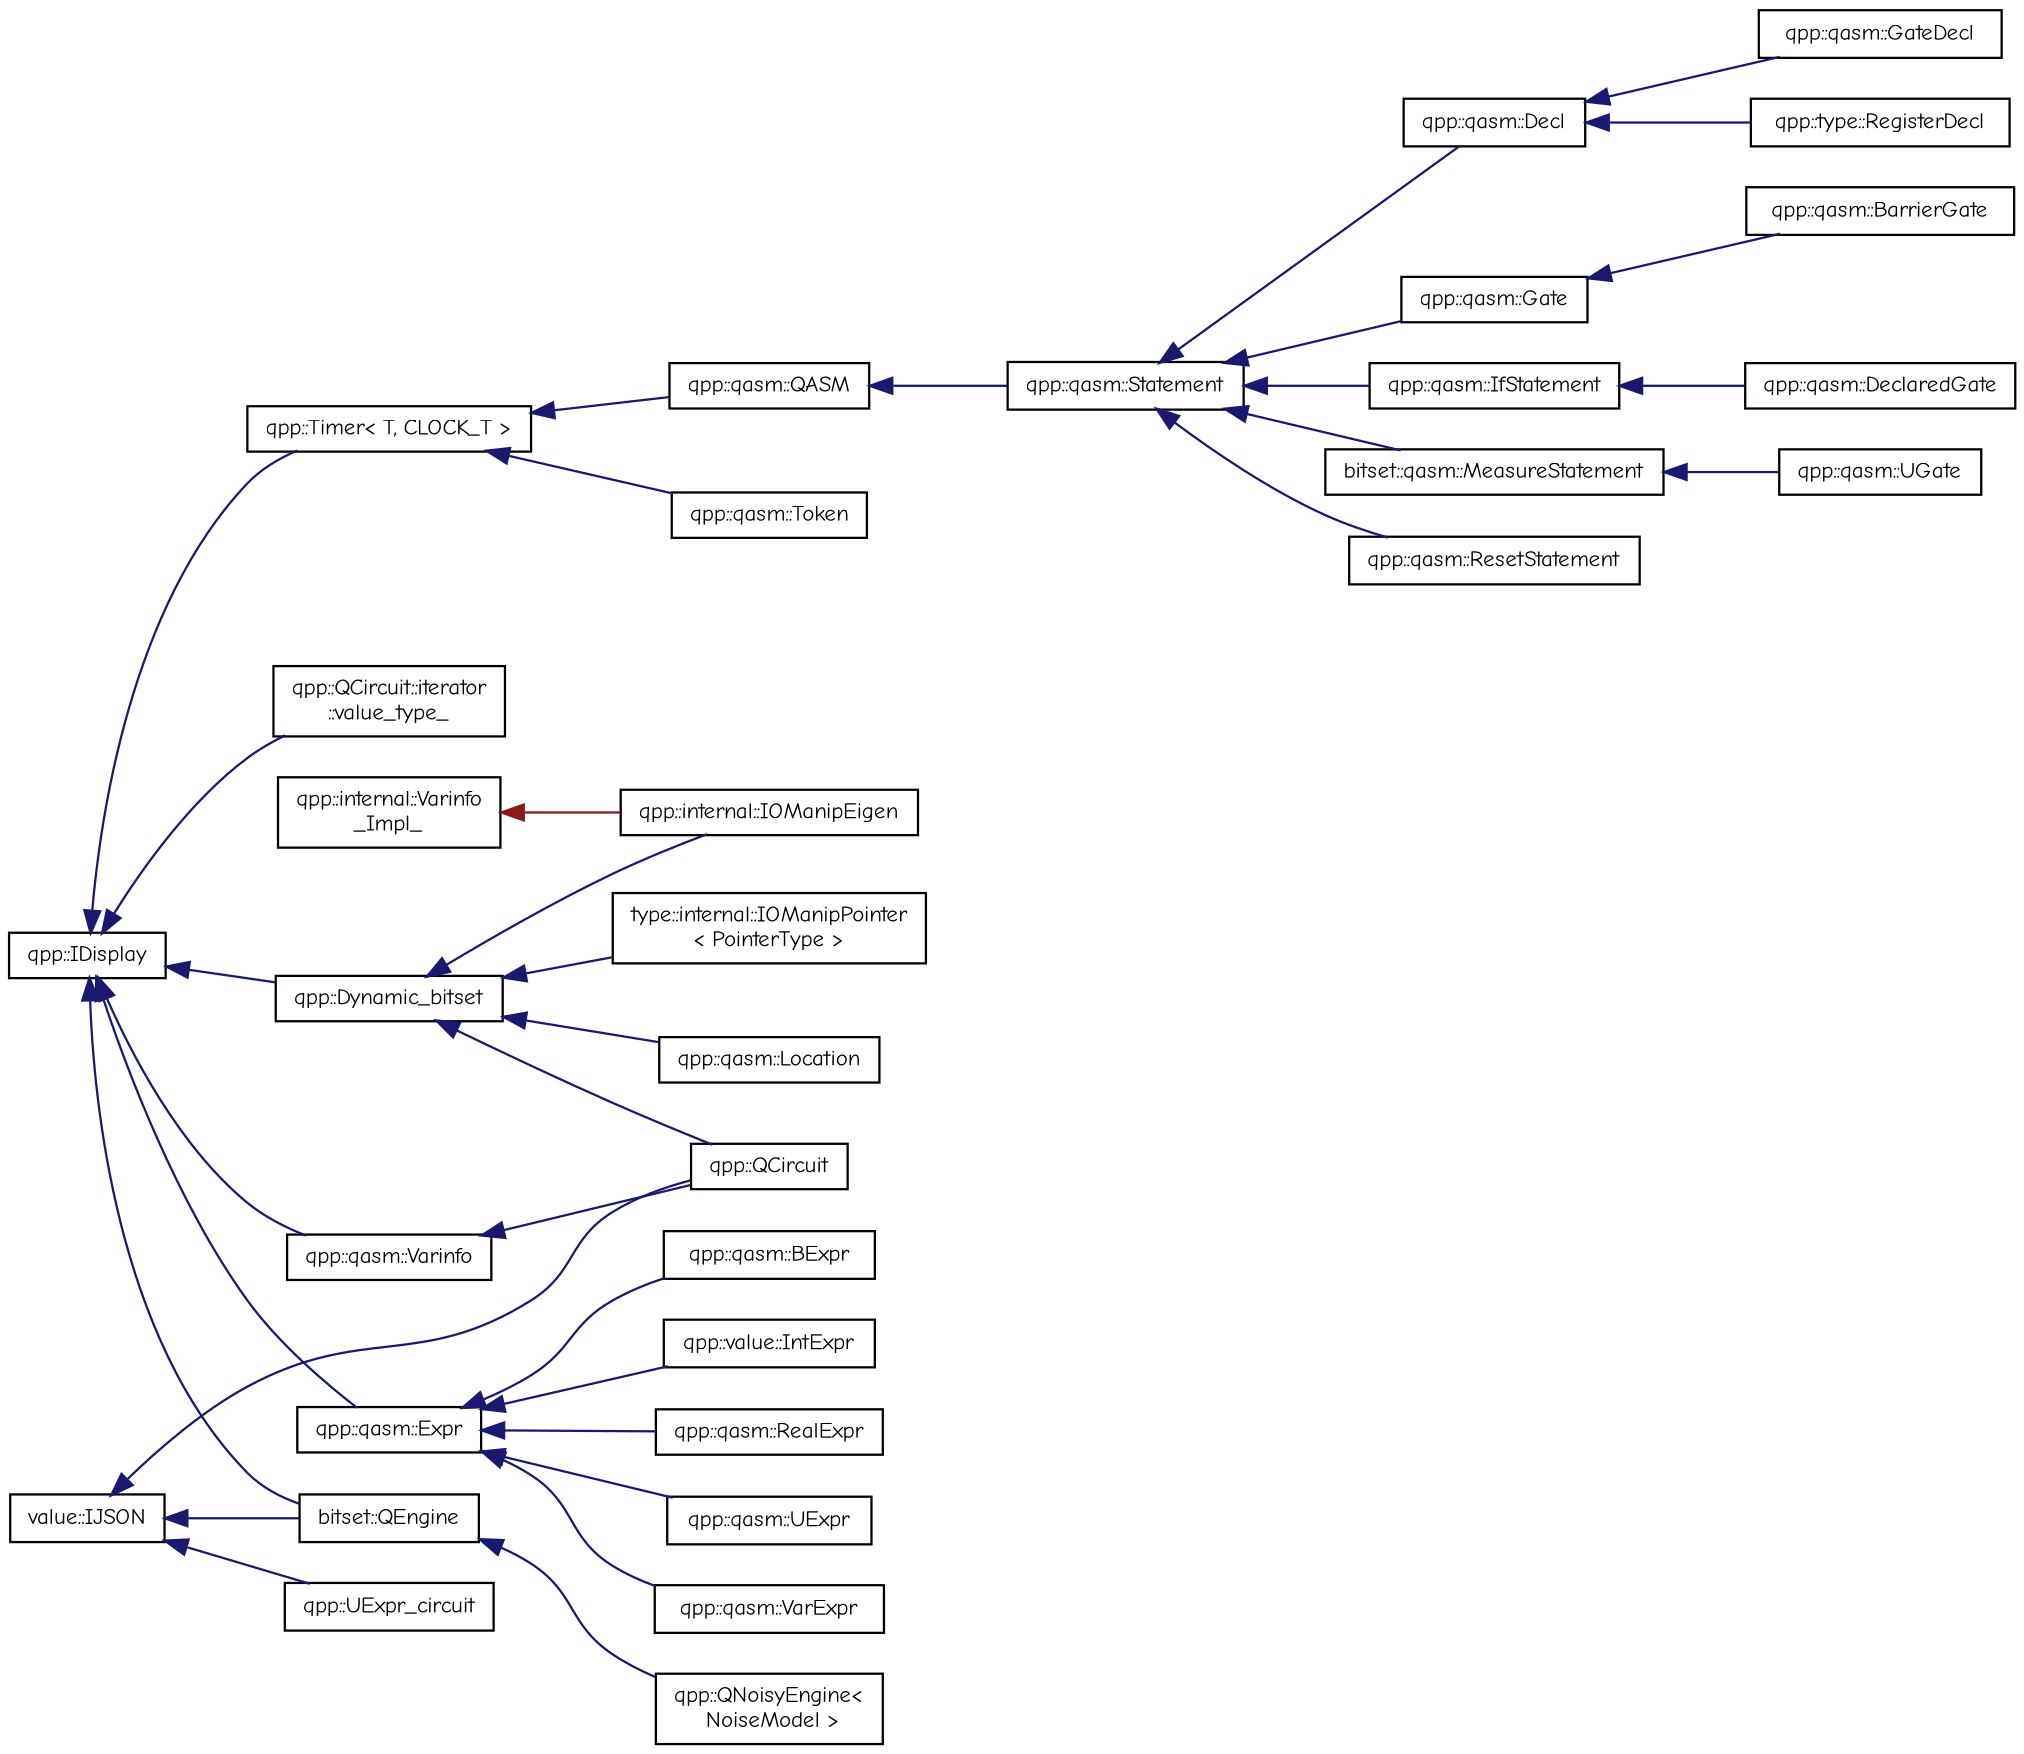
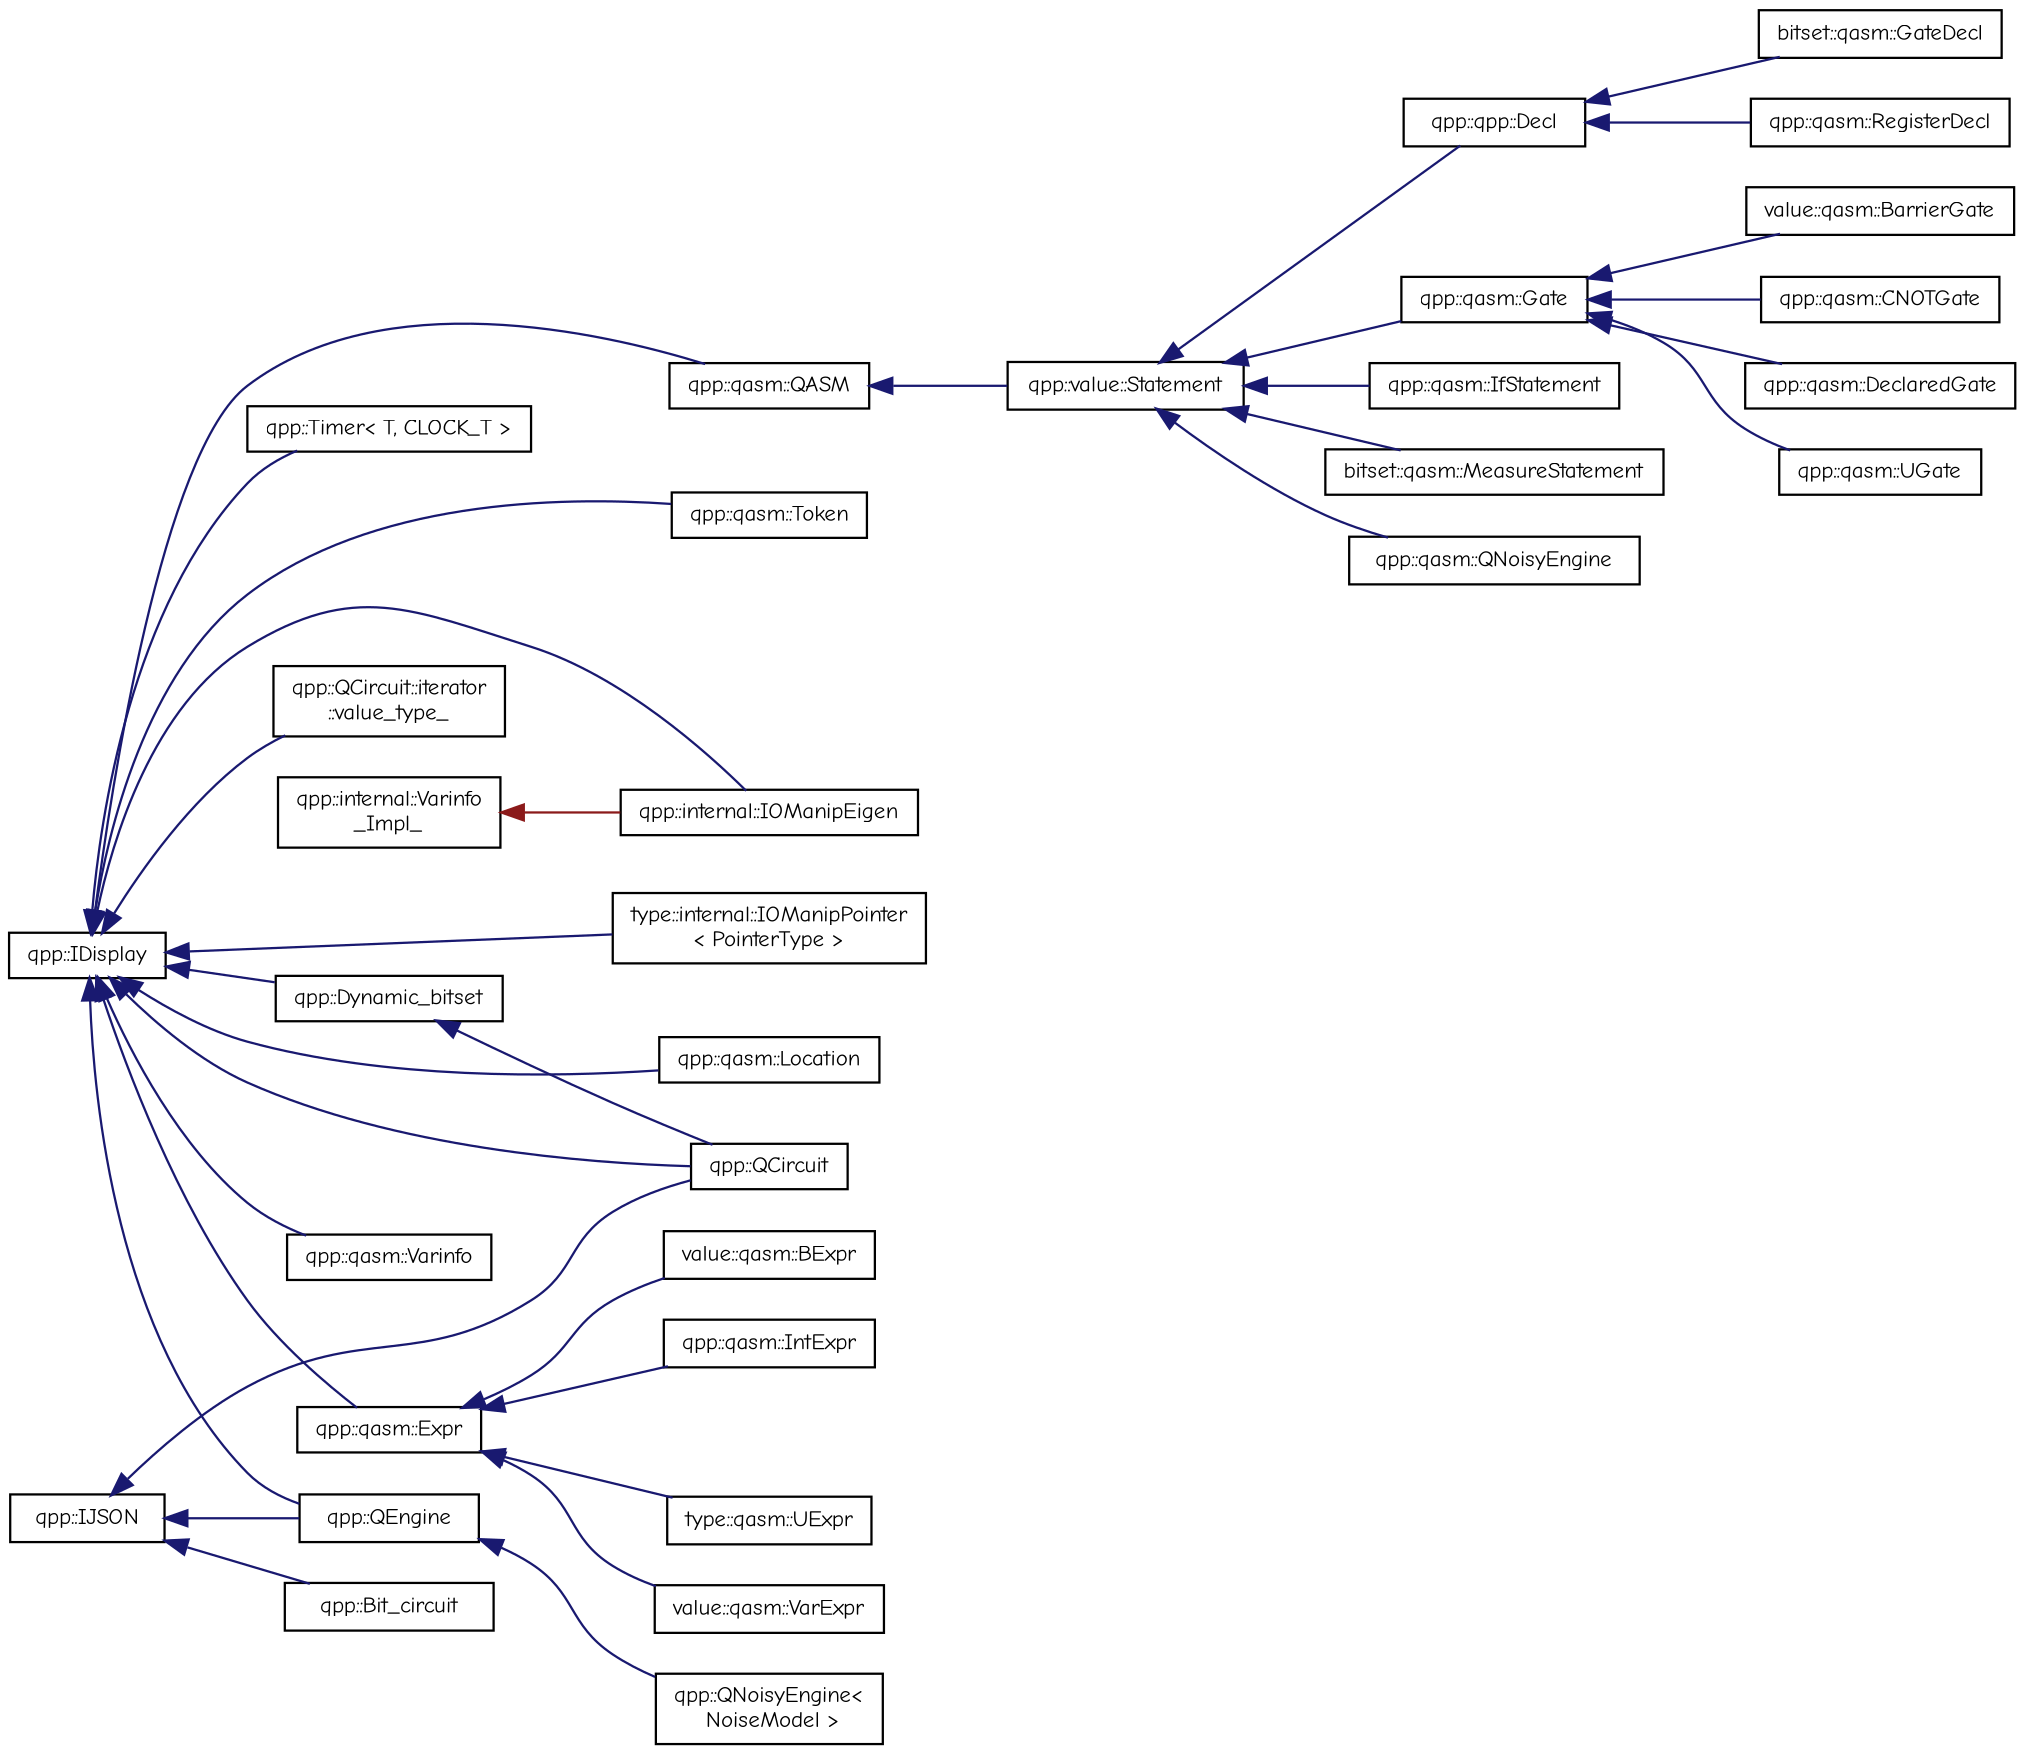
node "qpp::qasm::GateDecl": label "qpp::qasm::GateDecl" -> "bitset::qasm::GateDecl"
node "qpp::qasm::Decl": label "qpp::qasm::Decl" -> "qpp::qpp::Decl"
node "qpp::type::RegisterDecl": label "qpp::type::RegisterDecl" -> "qpp::qasm::RegisterDecl"
node "qpp::qasm::BarrierGate": label "qpp::qasm::BarrierGate" -> "value::qasm::BarrierGate"
node "qpp::qasm::CNOTGate": added
node "qpp::qasm::Statement": label "qpp::qasm::Statement" -> "qpp::value::Statement"
edge "qpp::qasm::DeclaredGate" -> "qpp::qasm::IfStatement": now "qpp::qasm::DeclaredGate" -> "qpp::qasm::Gate"
edge "qpp::qasm::QASM" -> "qpp::Timer< T, CLOCK_T >": now "qpp::qasm::QASM" -> "qpp::IDisplay"
edge "qpp::qasm::UGate" -> "bitset::qasm::MeasureStatement": now "qpp::qasm::UGate" -> "qpp::qasm::Gate"
edge "qpp::qasm::Token" -> "qpp::Timer< T, CLOCK_T >": now "qpp::qasm::Token" -> "qpp::IDisplay"
node "qpp::qasm::ResetStatement": label "qpp::qasm::ResetStatement" -> "qpp::qasm::QNoisyEngine"
edge "qpp::internal::IOManipEigen" -> "qpp::Dynamic_bitset": now "qpp::internal::IOManipEigen" -> "qpp::IDisplay"
edge "type::internal::IOManipPointer < PointerType >" -> "qpp::Dynamic_bitset": now "type::internal::IOManipPointer < PointerType >" -> "qpp::IDisplay"
edge "qpp::qasm::Location" -> "qpp::Dynamic_bitset": now "qpp::qasm::Location" -> "qpp::IDisplay"
edge "qpp::QCircuit" -> "qpp::qasm::Varinfo": now "qpp::QCircuit" -> "qpp::IDisplay"
node "qpp::qasm::BExpr": label "qpp::qasm::BExpr" -> "value::qasm::BExpr"
node "qpp::value::IntExpr": label "qpp::value::IntExpr" -> "qpp::qasm::IntExpr"
node "qpp::qasm::RealExpr": removed
node "value::IJSON": label "value::IJSON" -> "qpp::IJSON"
node "bitset::QEngine": label "bitset::QEngine" -> "qpp::QEngine"
node "qpp::qasm::UExpr": label "qpp::qasm::UExpr" -> "type::qasm::UExpr"
node "qpp::UExpr_circuit": label "qpp::UExpr_circuit" -> "qpp::Bit_circuit"
node "qpp::qasm::VarExpr": label "qpp::qasm::VarExpr" -> "value::qasm::VarExpr"
